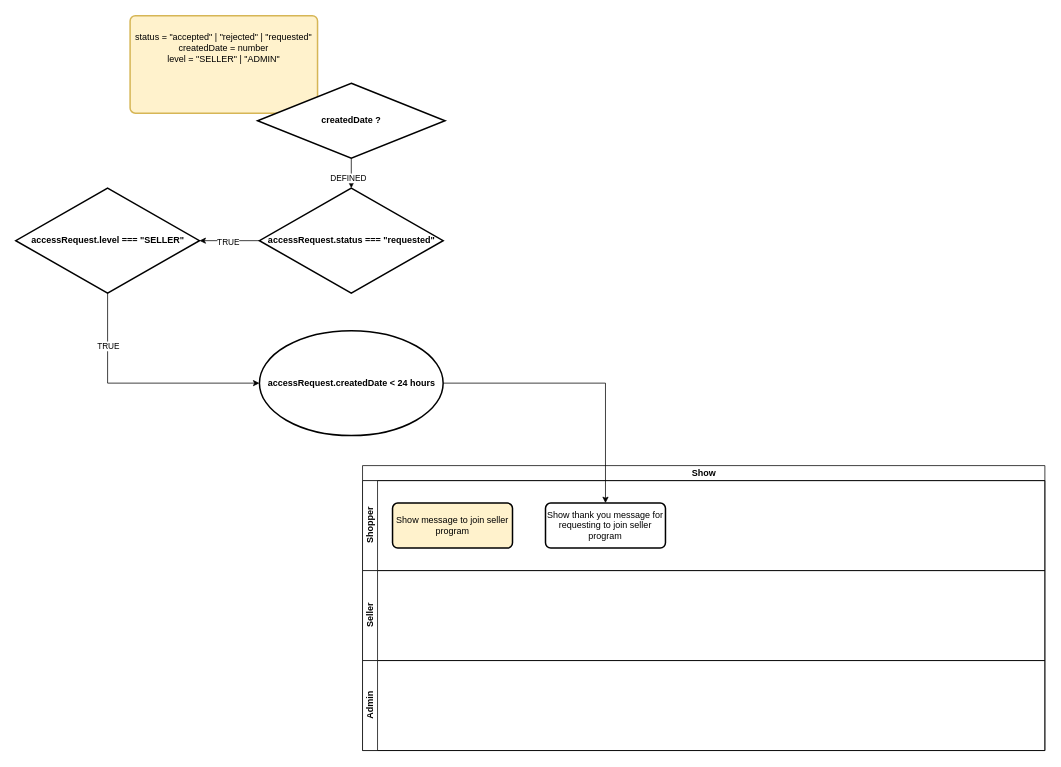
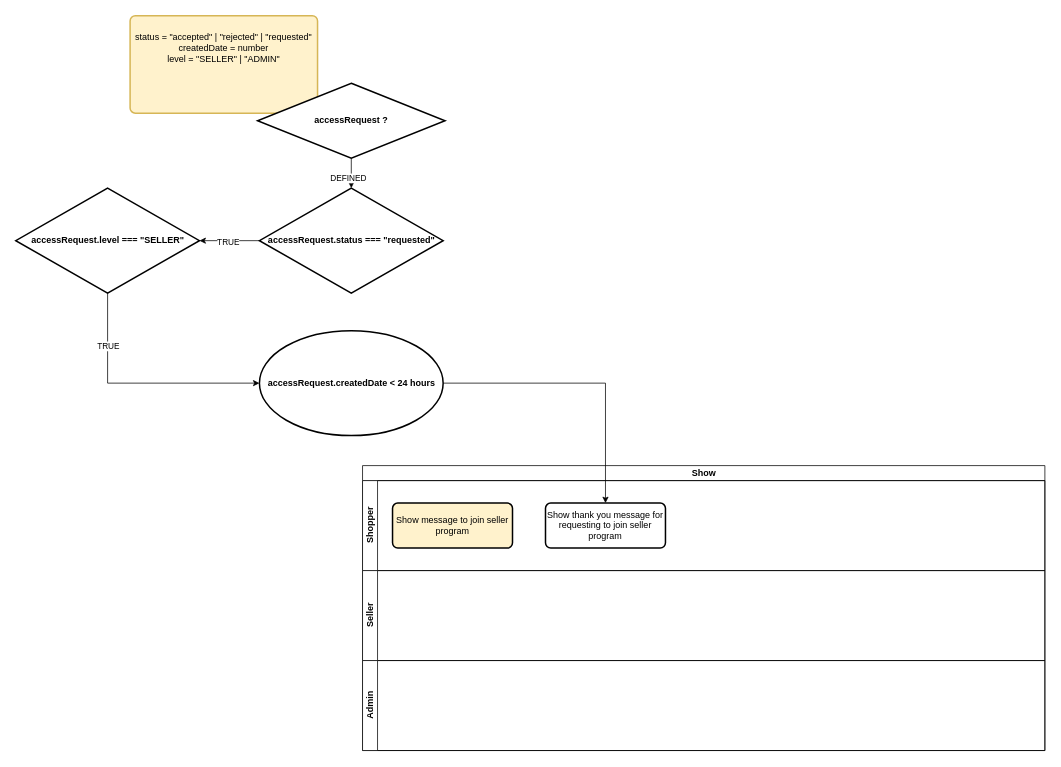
node "createdDate ?": label "createdDate ?" -> "accessRequest ?"
